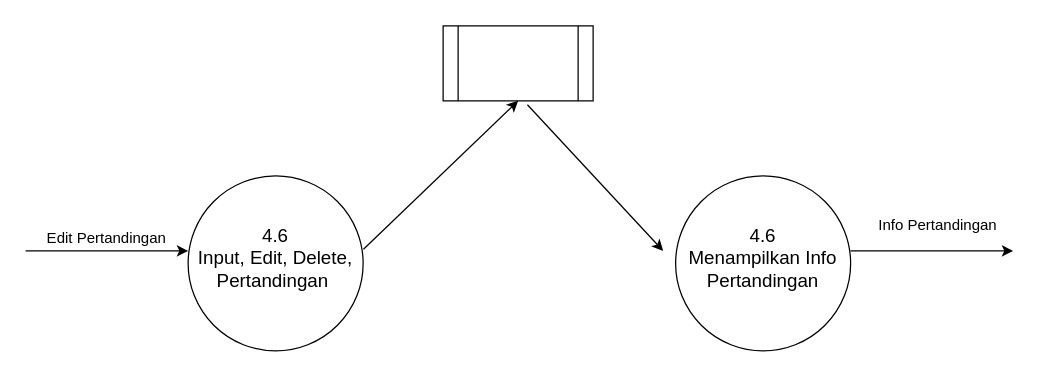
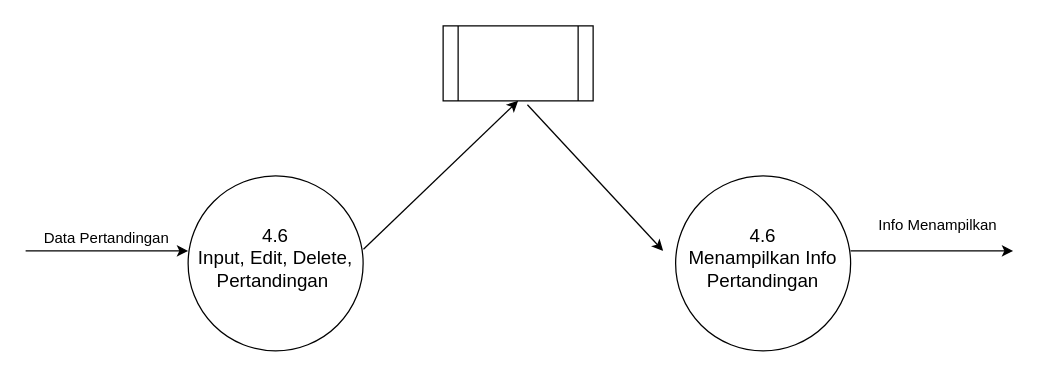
node "Info Pertandingan": label "Info Pertandingan" -> "Info Menampilkan"
node "Edit Pertandingan": label "Edit Pertandingan" -> "Data Pertandingan"
